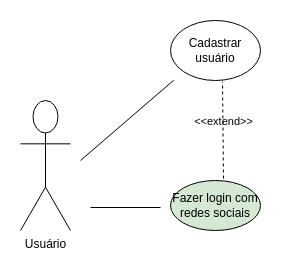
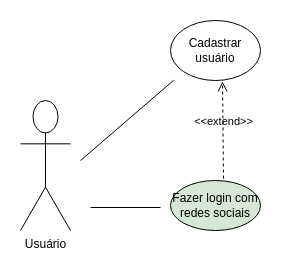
edge "Cadastrar usuário" -- "Fazer login com redes sociais": arrowhead none -> open
